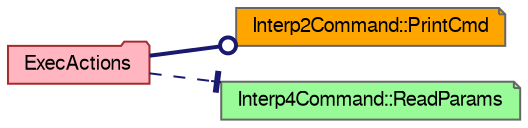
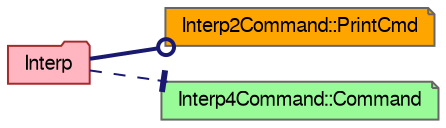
node "ExecActions": label "ExecActions" -> "Interp"
node "Interp4Command::ReadParams": label "Interp4Command::ReadParams" -> "Interp4Command::Command"
